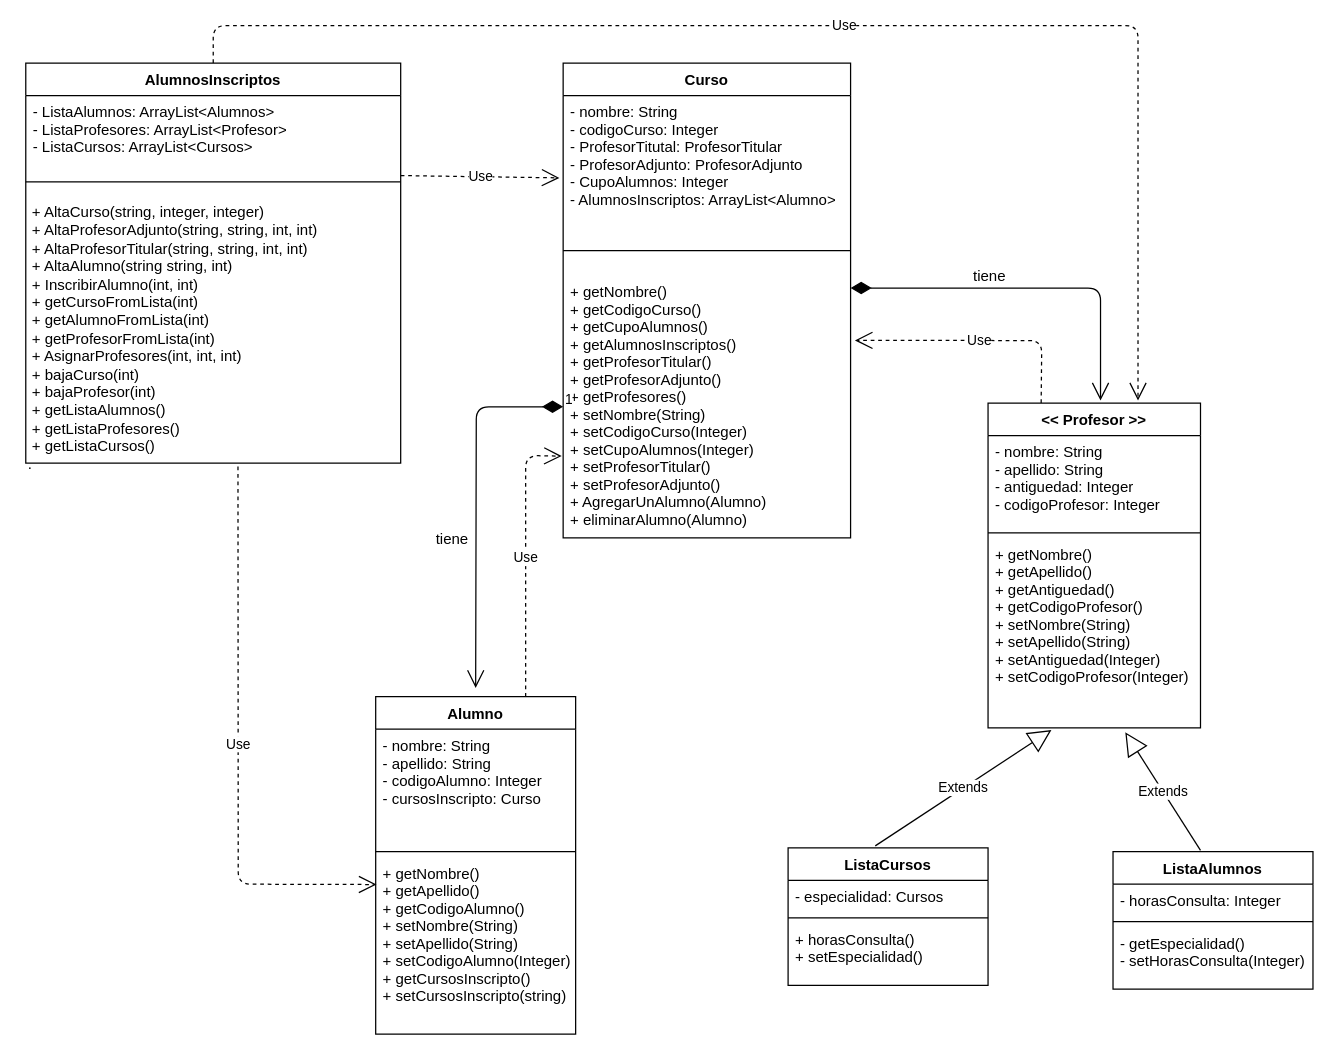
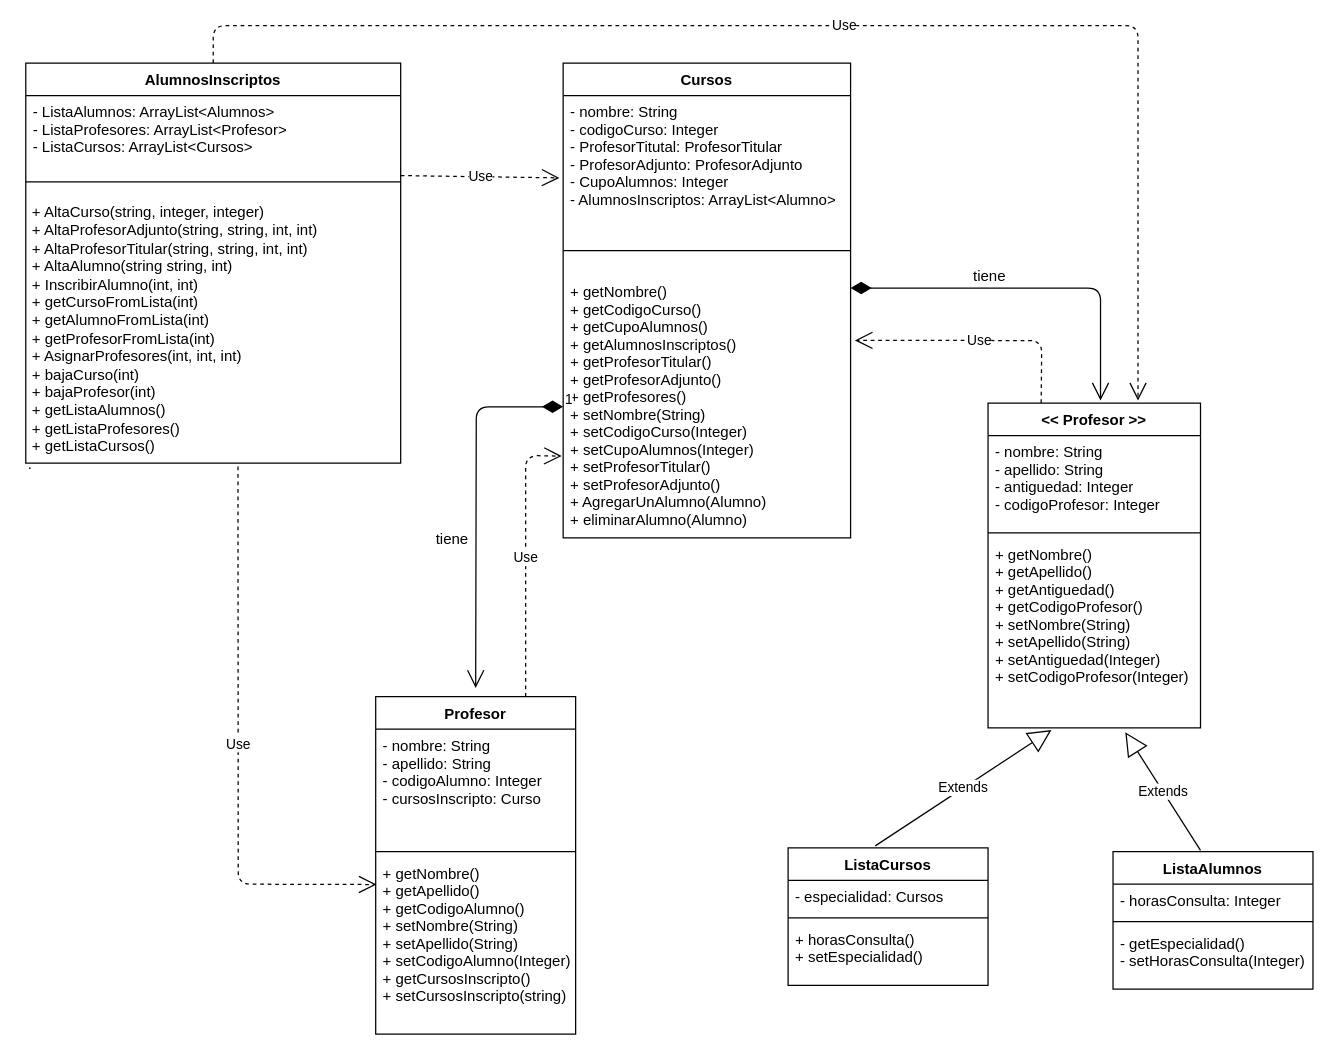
node "Curso": label "Curso" -> "Cursos"
node "Alumno": label "Alumno" -> "Profesor"
